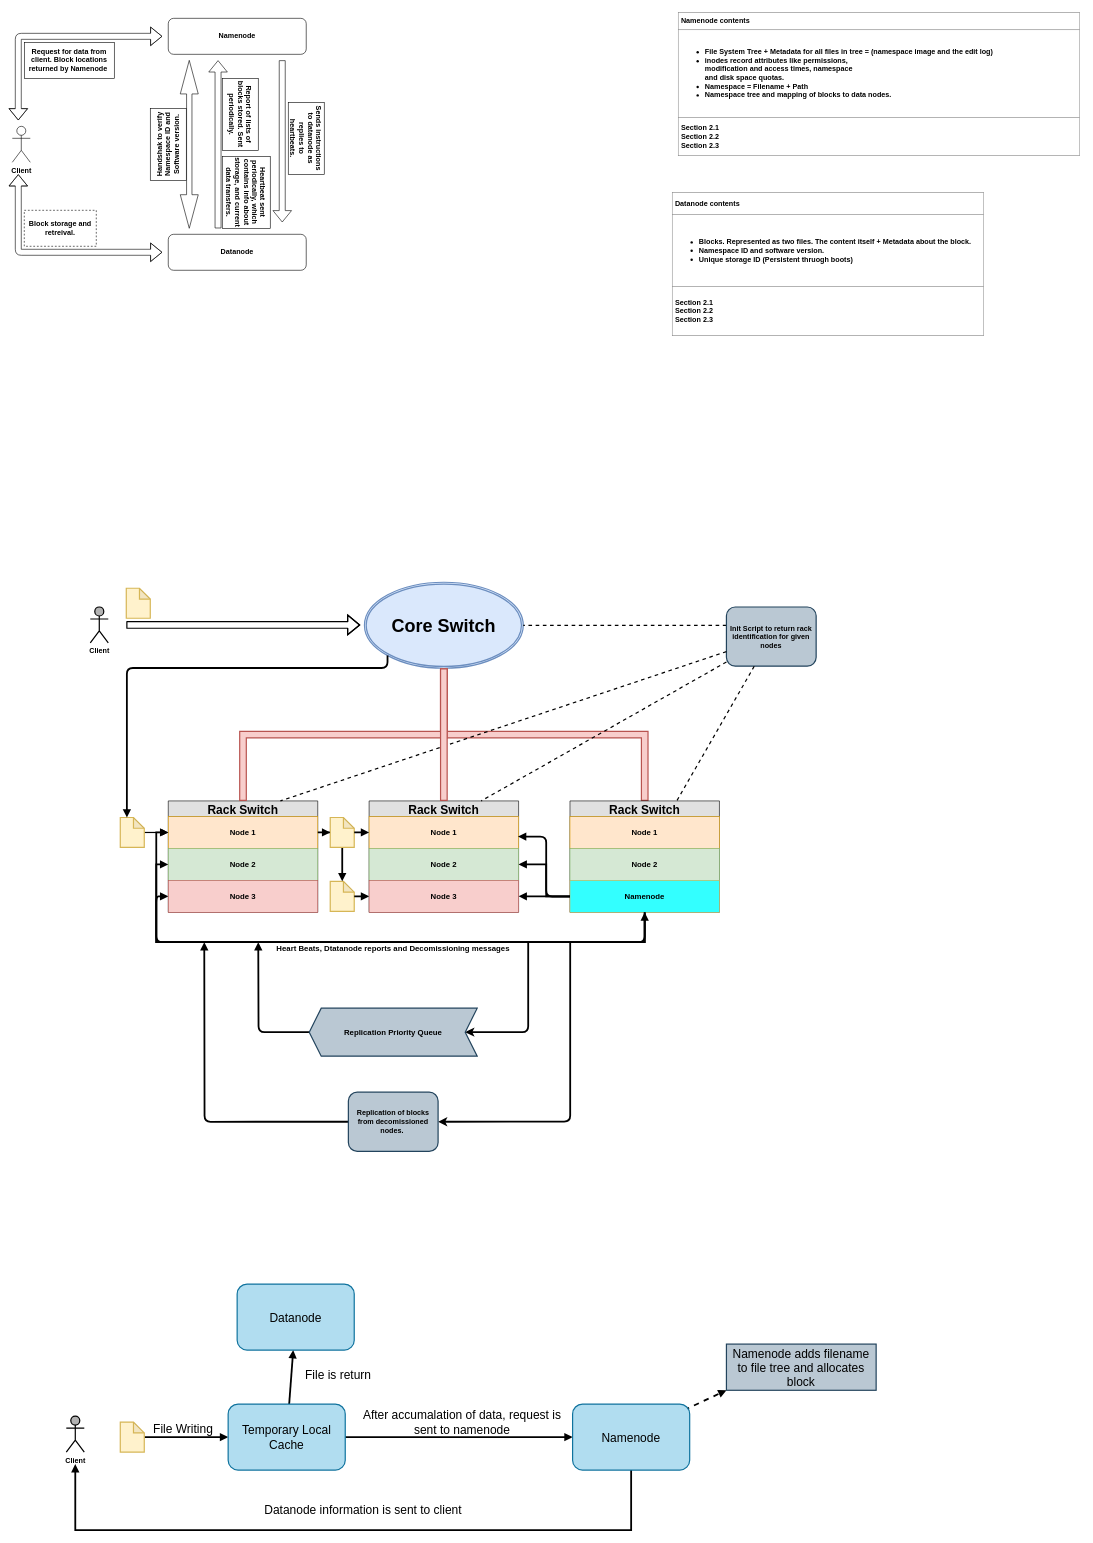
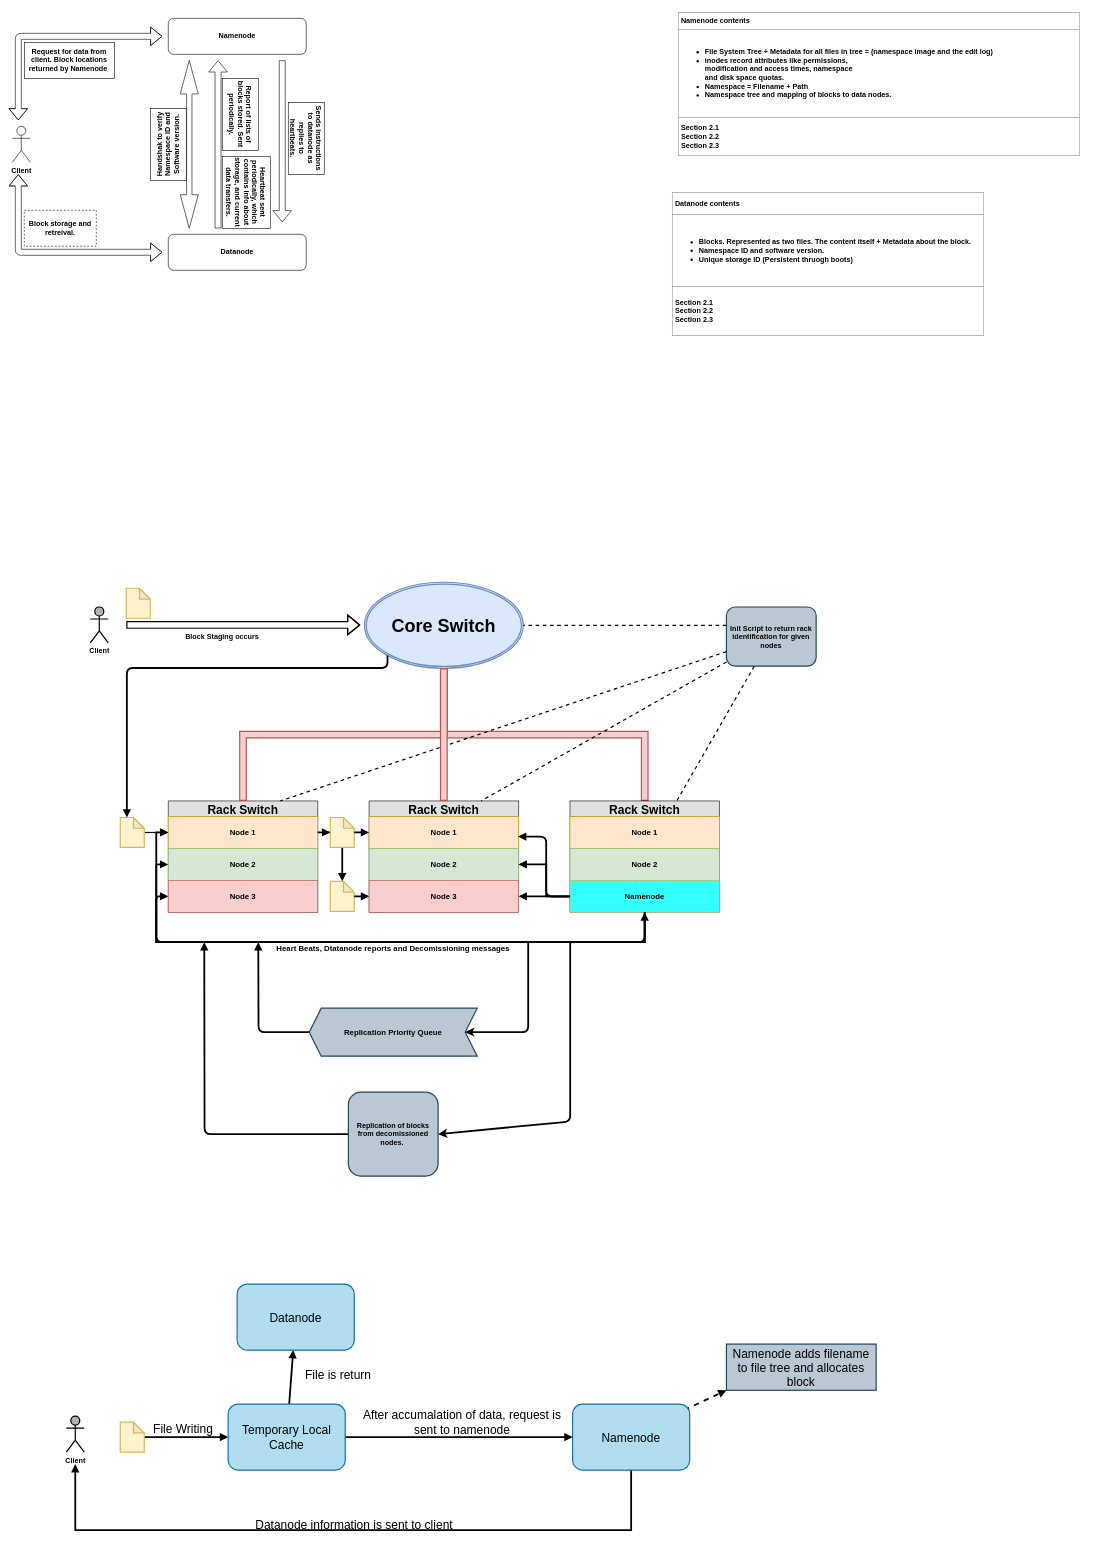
node "Block Staging occurs": added
node "Replication of blocks from decomissioned nodes.": size 90x59 -> 90x84
node "Datanode information is sent to client": moved (363, 1509) -> (354, 1524)
